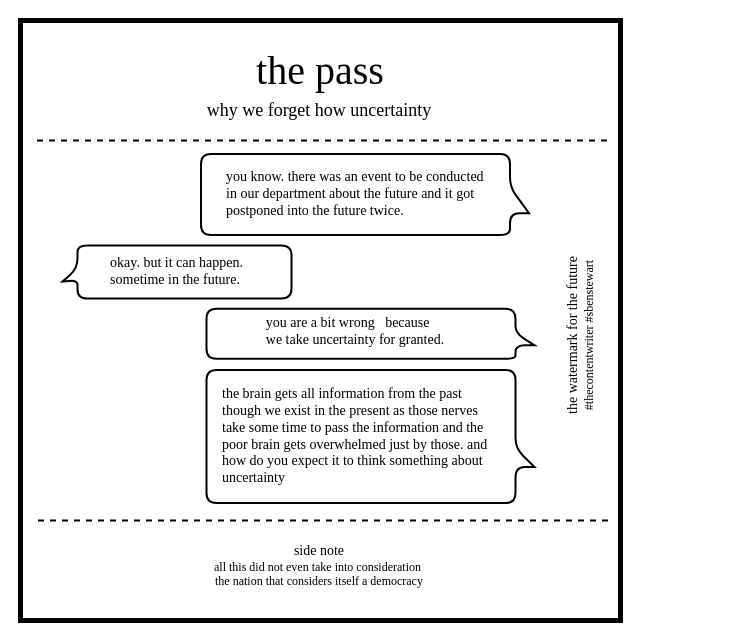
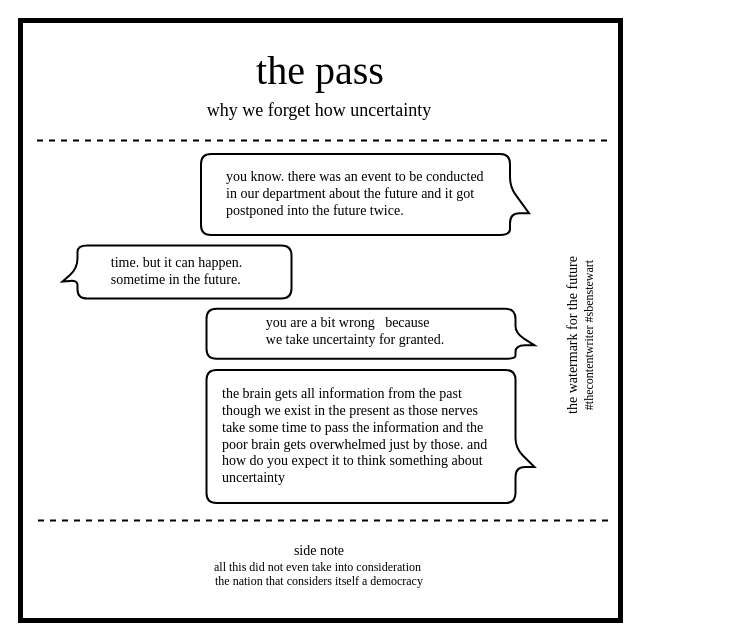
node "okay. but it can happen. sometime in the future.": label "okay. but it can happen. sometime in the future." -> "time. but it can happen. sometime in the future."
